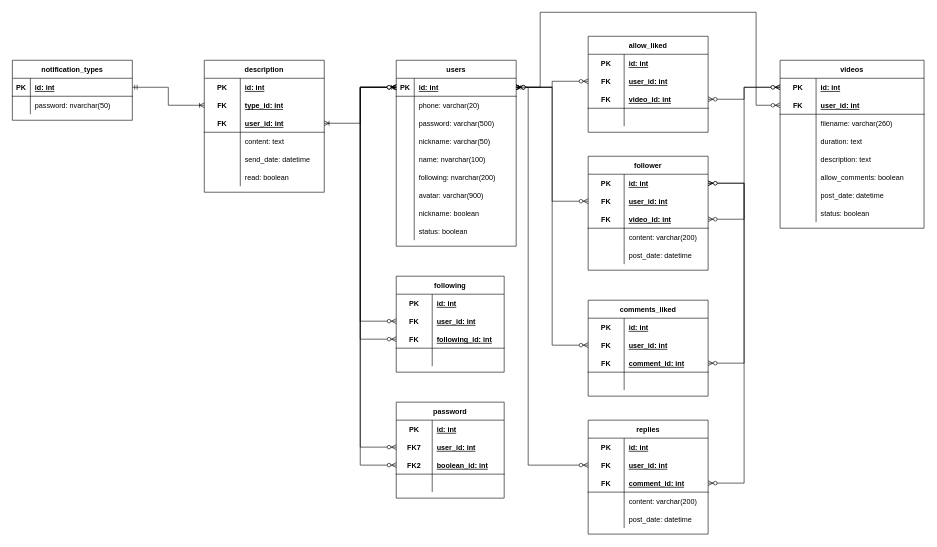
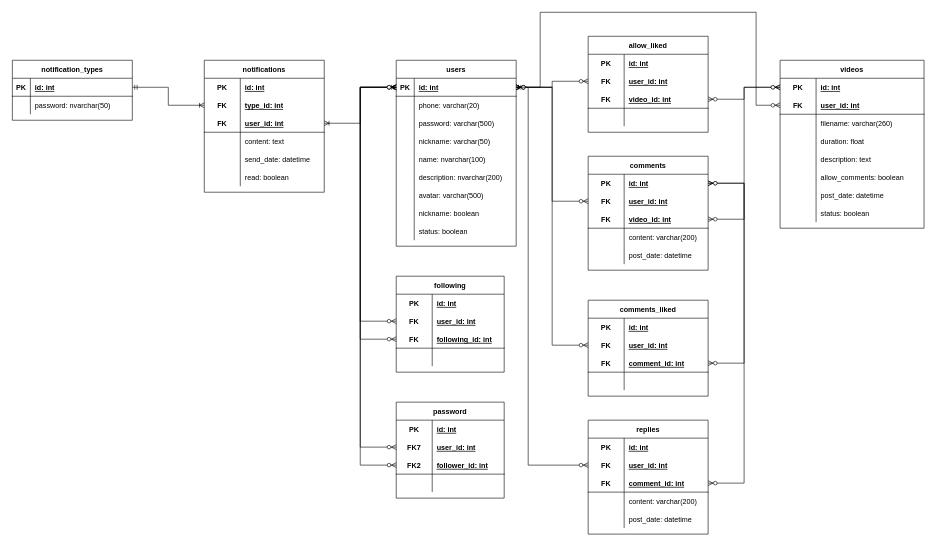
node "description": label "description" -> "notifications"
node "duration: text": label "duration: text" -> "duration: float"
node "follower": label "follower" -> "comments"
node "following: nvarchar(200)": label "following: nvarchar(200)" -> "description: nvarchar(200)"
node "avatar: varchar(900)": label "avatar: varchar(900)" -> "avatar: varchar(500)"
node "boolean_id: int": label "boolean_id: int" -> "follower_id: int"
